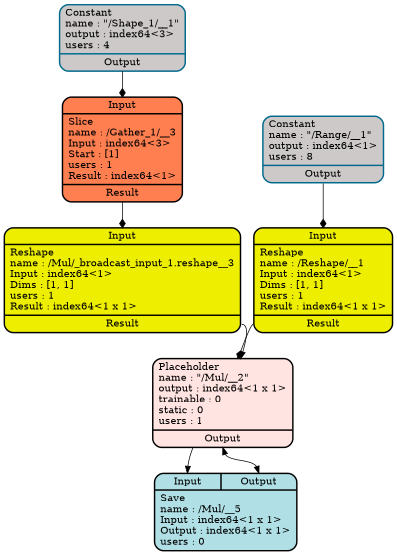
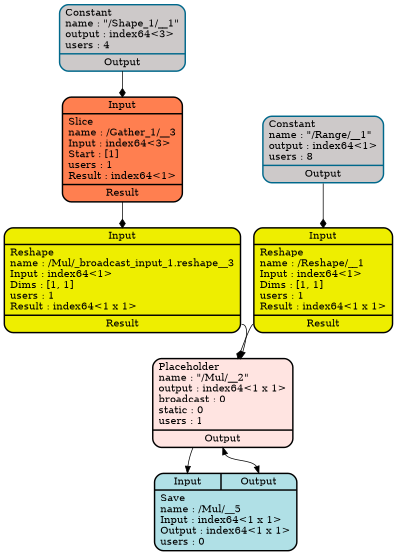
node "Placeholder": text "trainable : 0" -> "broadcast : 0"
